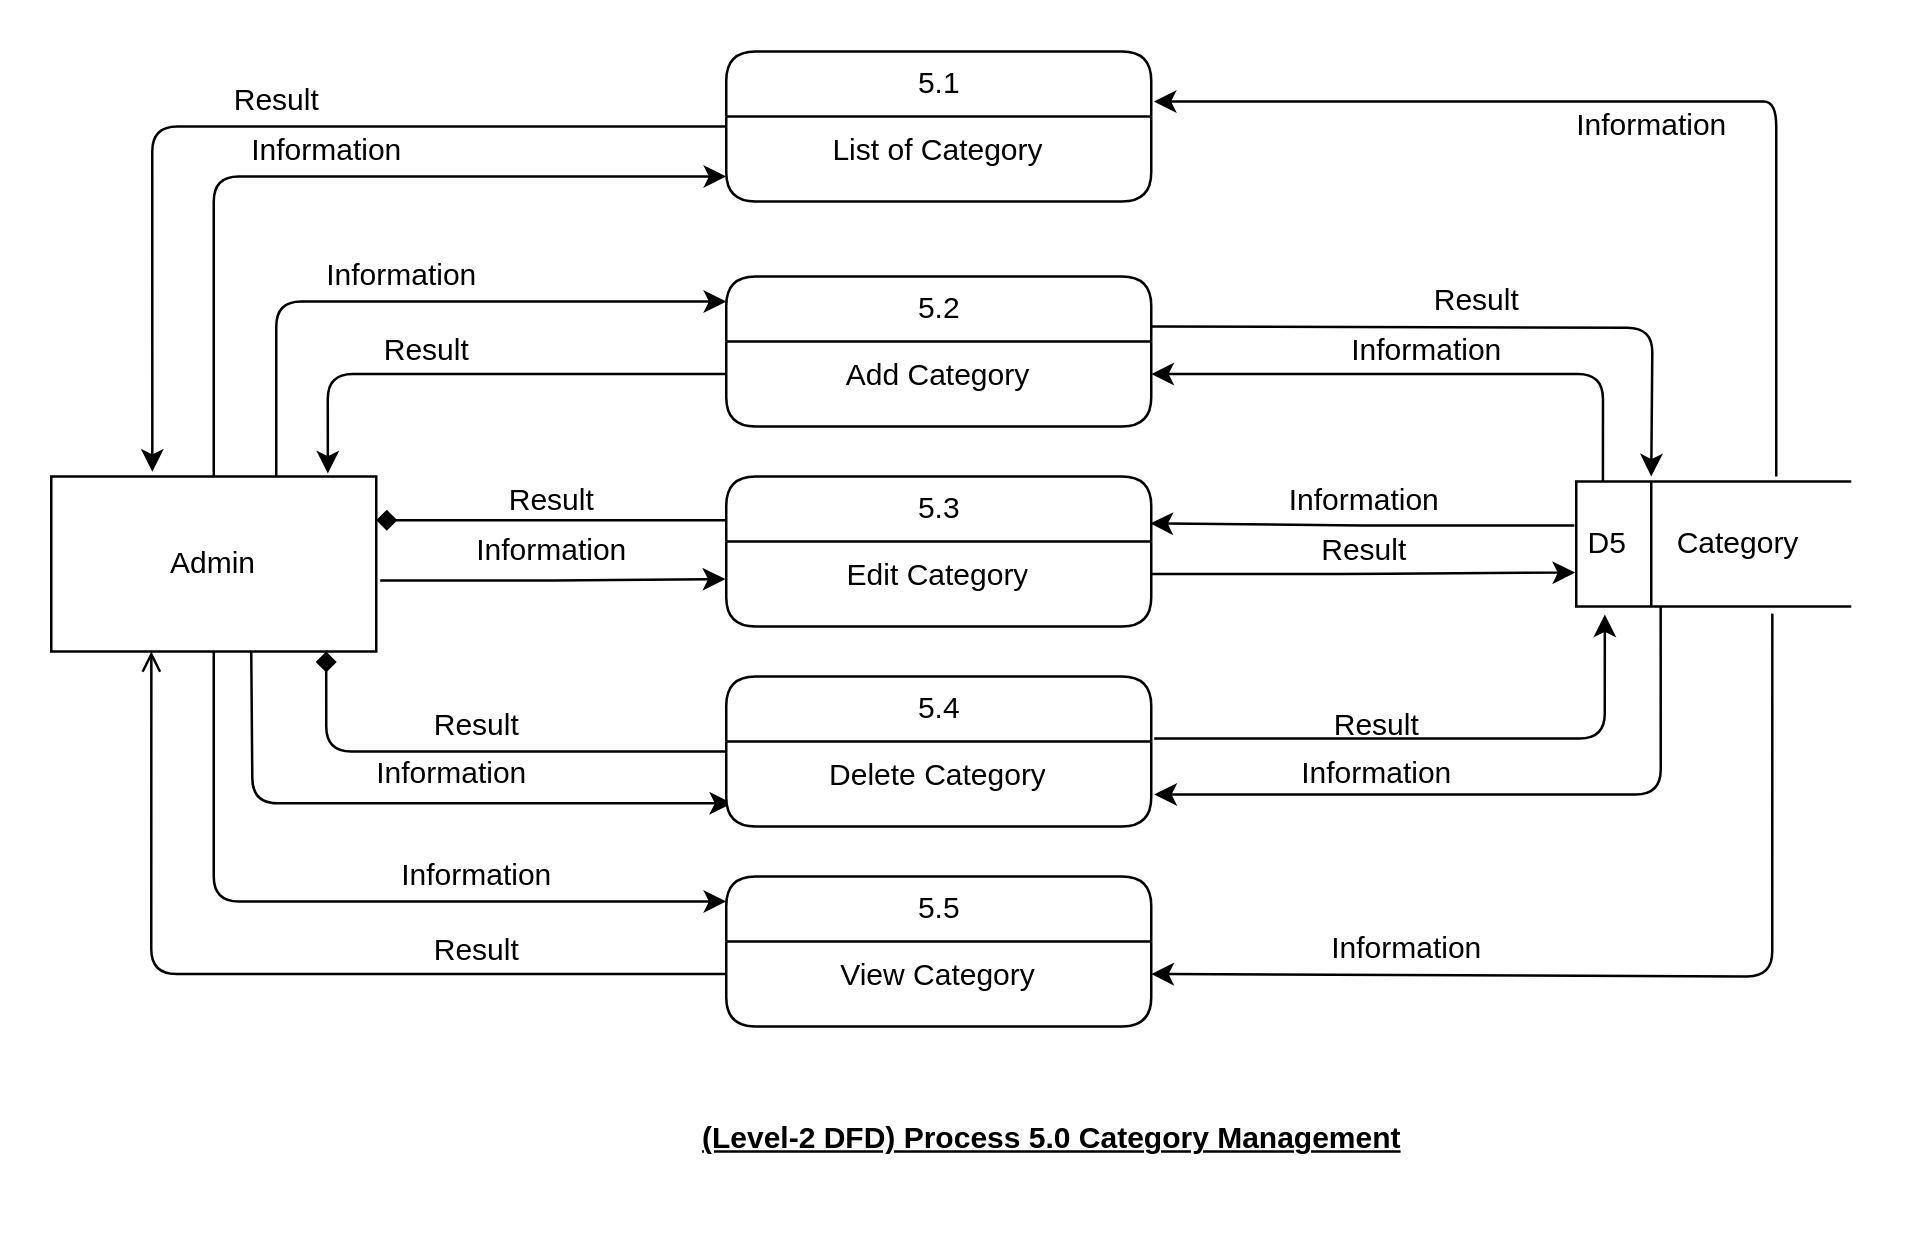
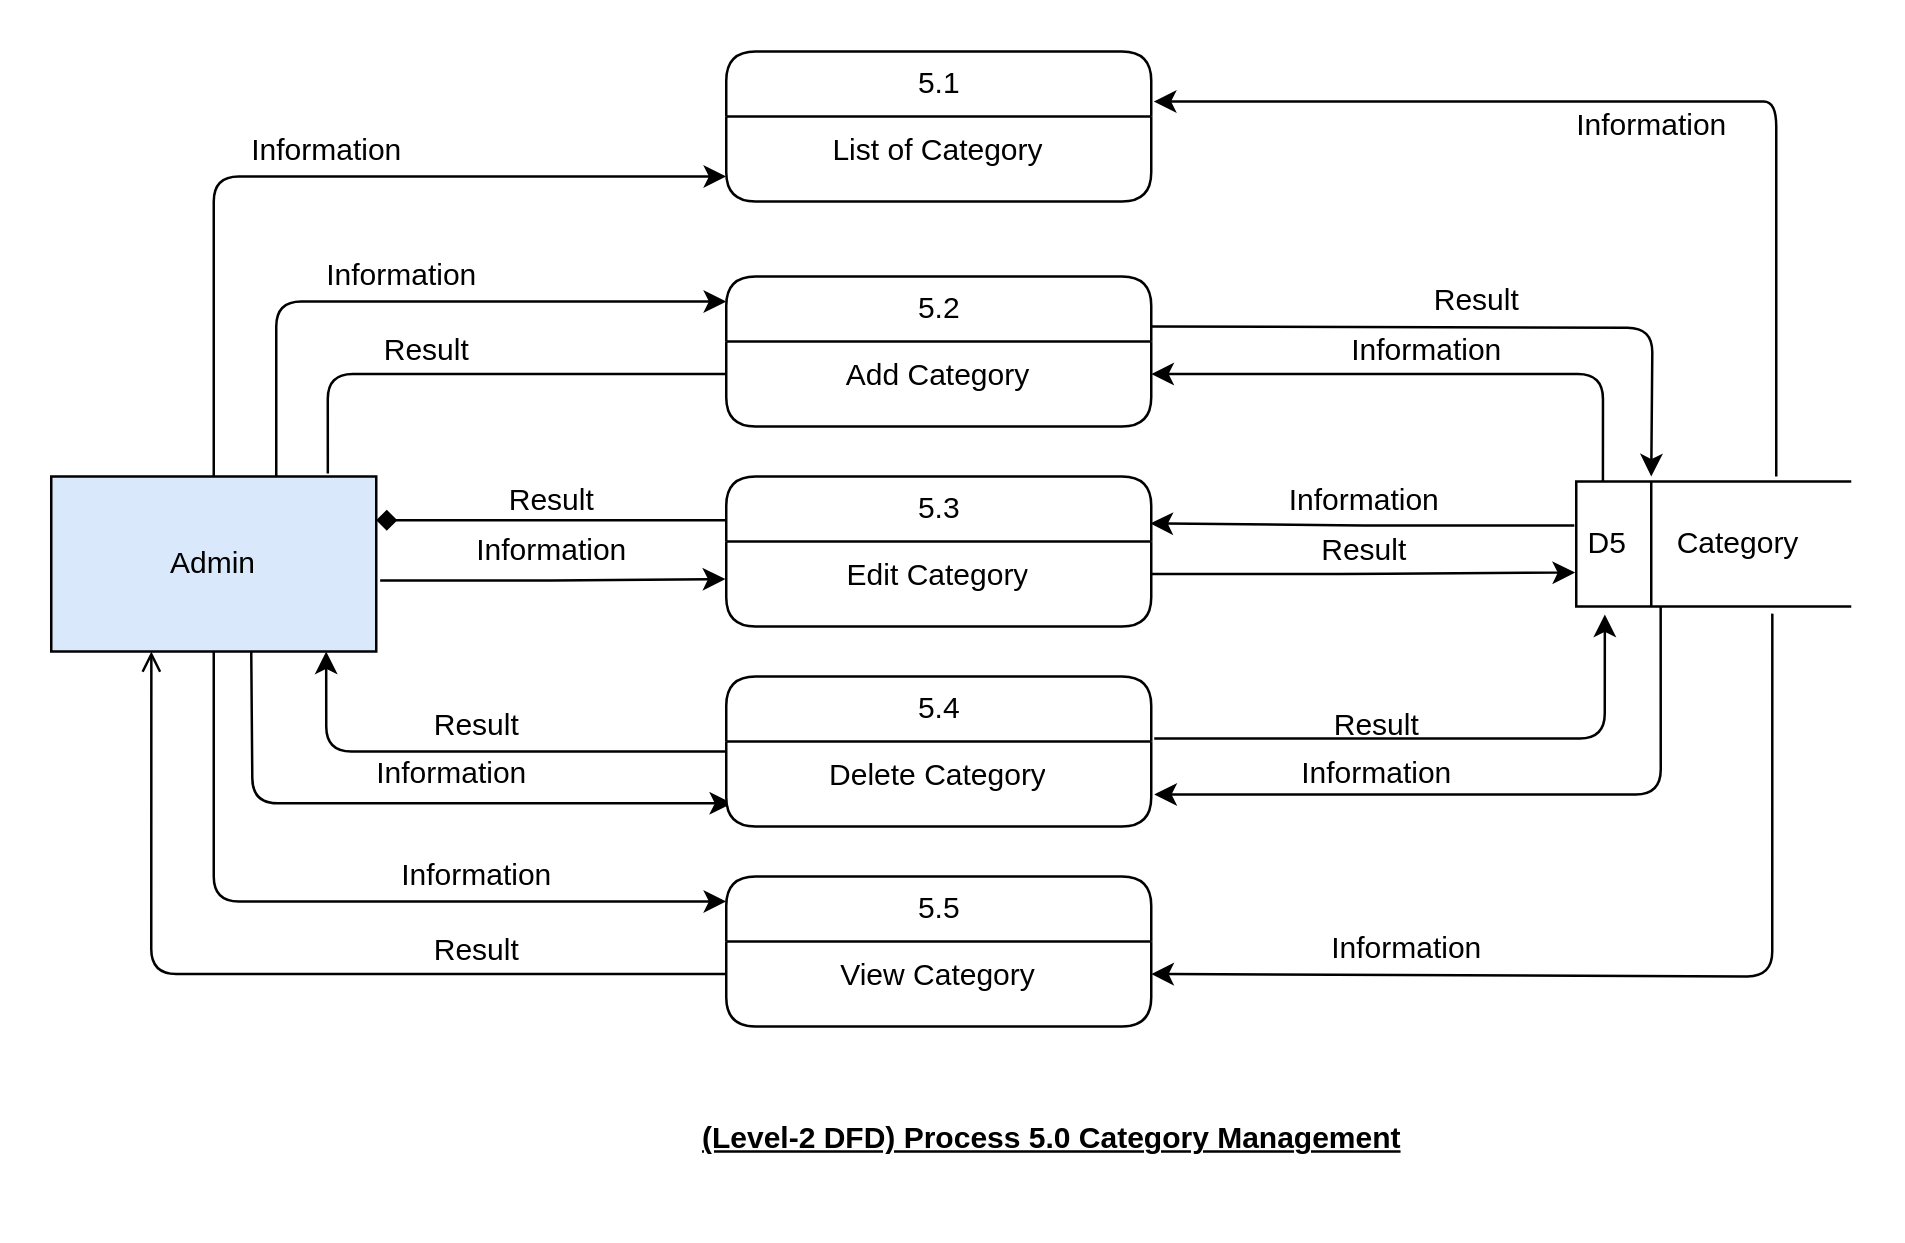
edge "5.1" -> "Admin": removed, label "Result"
edge "Add Category" -> "Admin": arrowhead classic -> none
node "Admin": fillcolor #ffffff -> #dae8fc
edge "5.4" -> "Admin": arrowhead diamond -> classic
